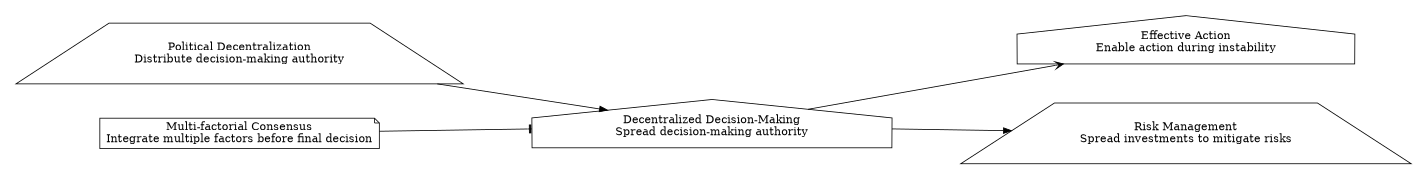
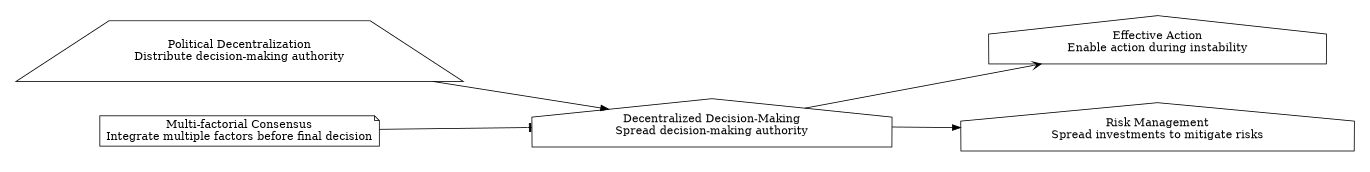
node "Risk Management Spread investments to mitigate risks": shape trapezium -> house
